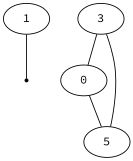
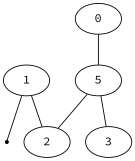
edge "3" -- "0": removed
node "2": added
